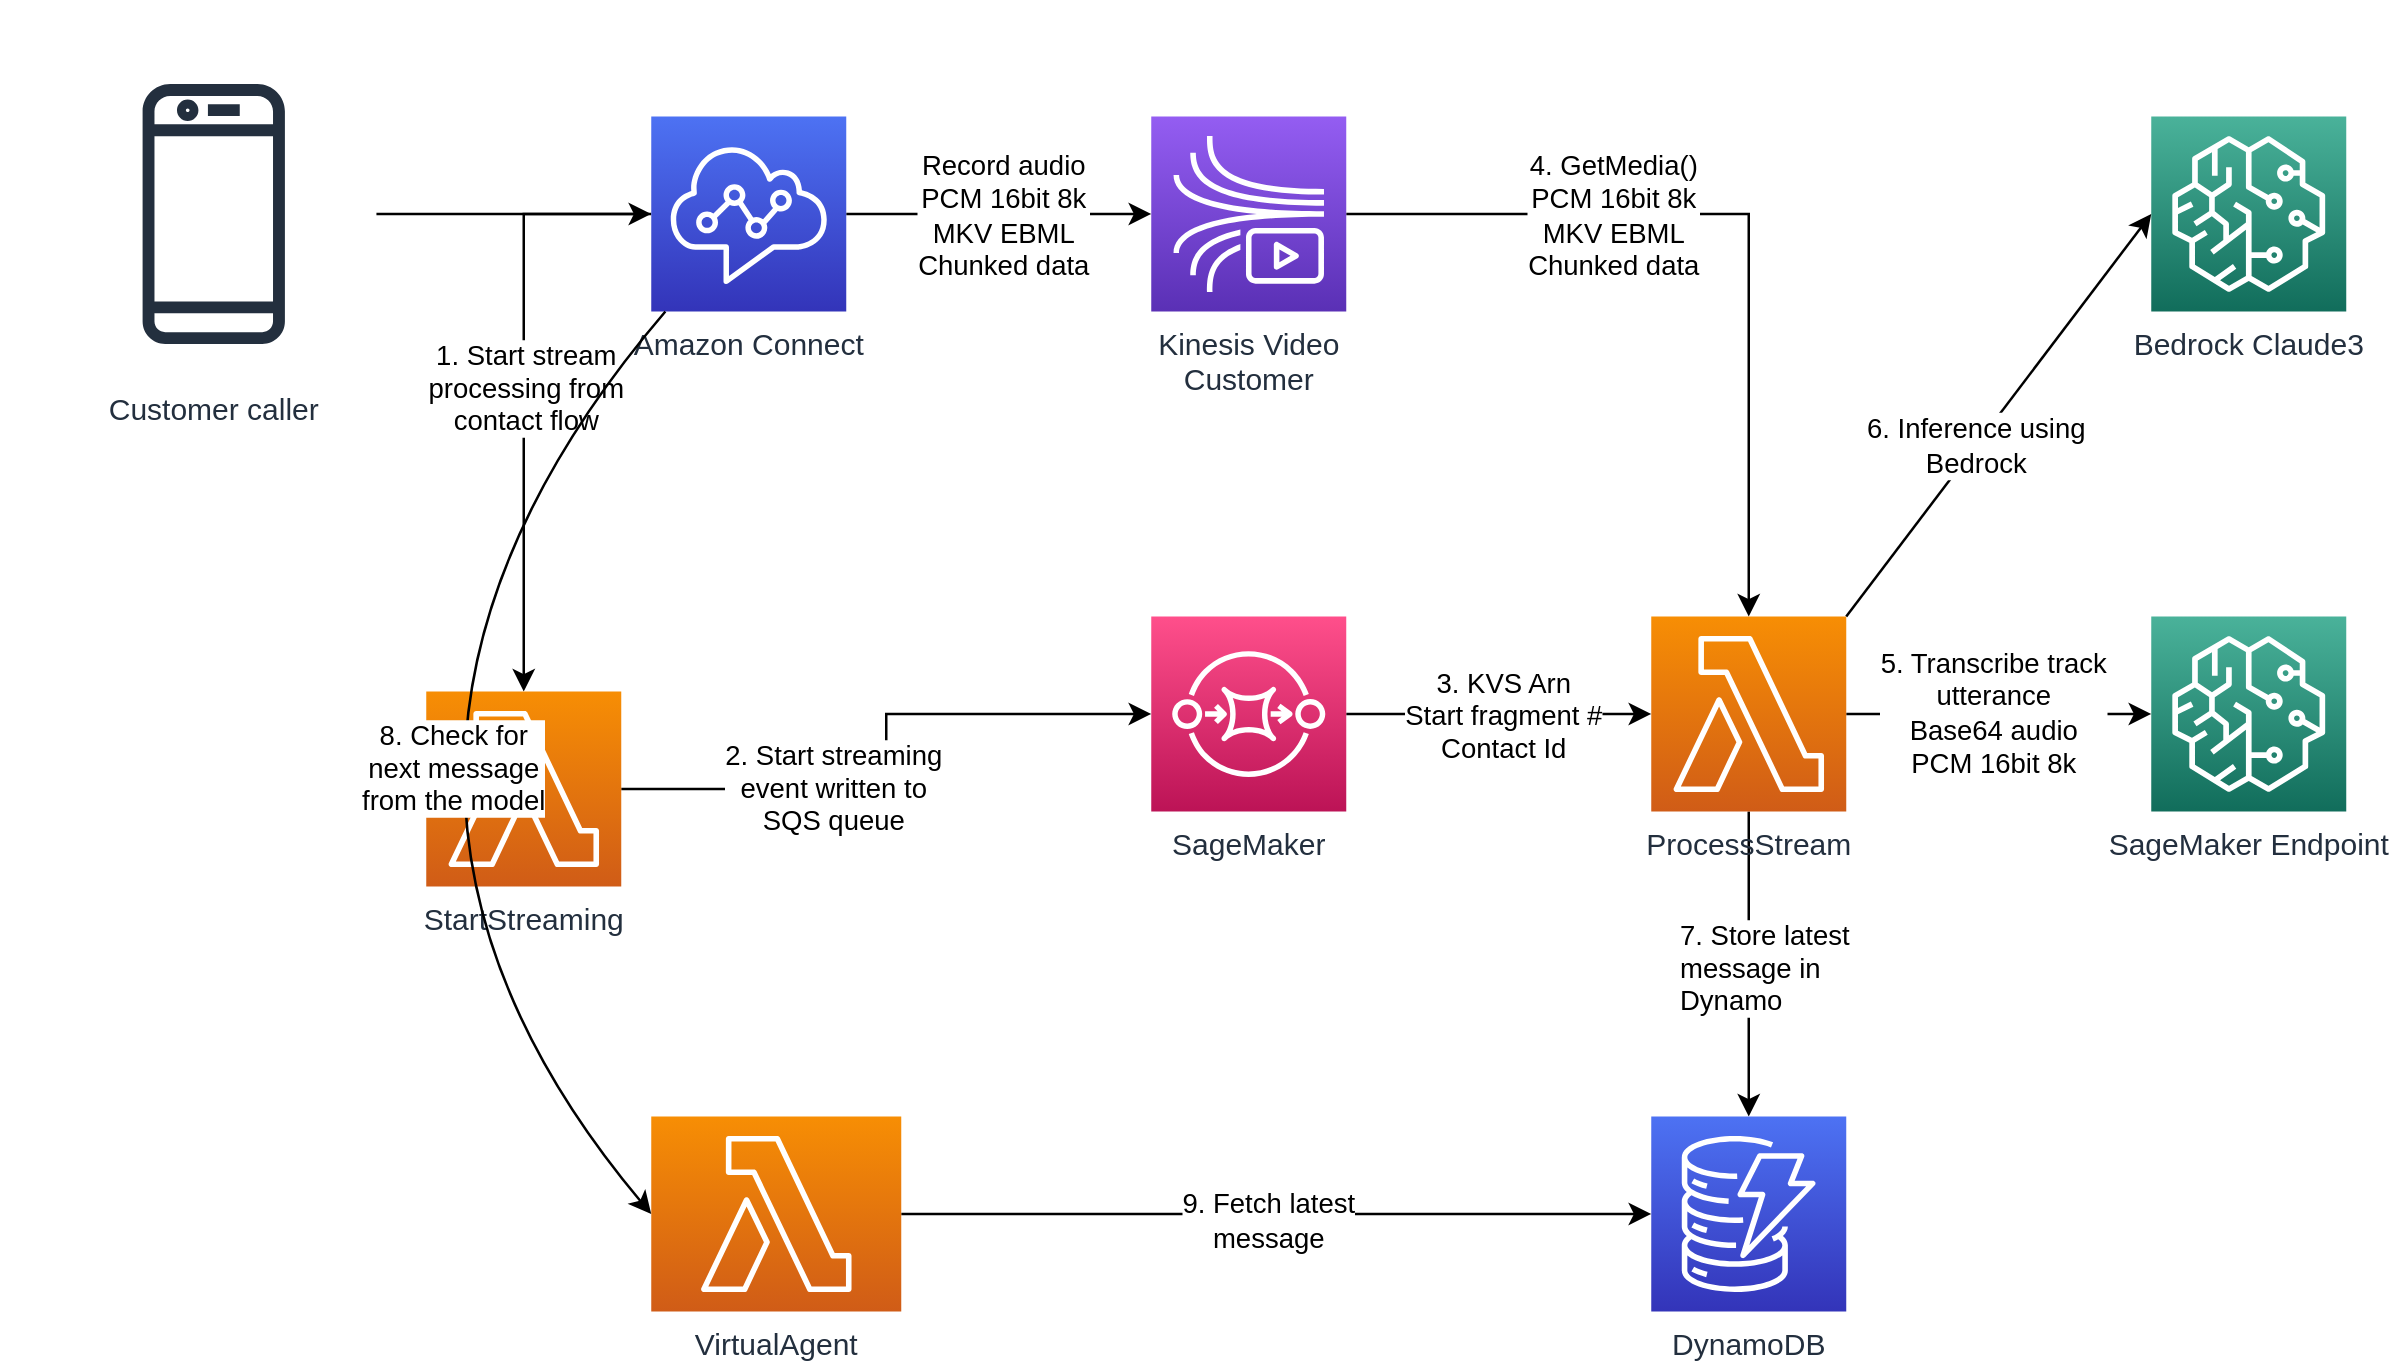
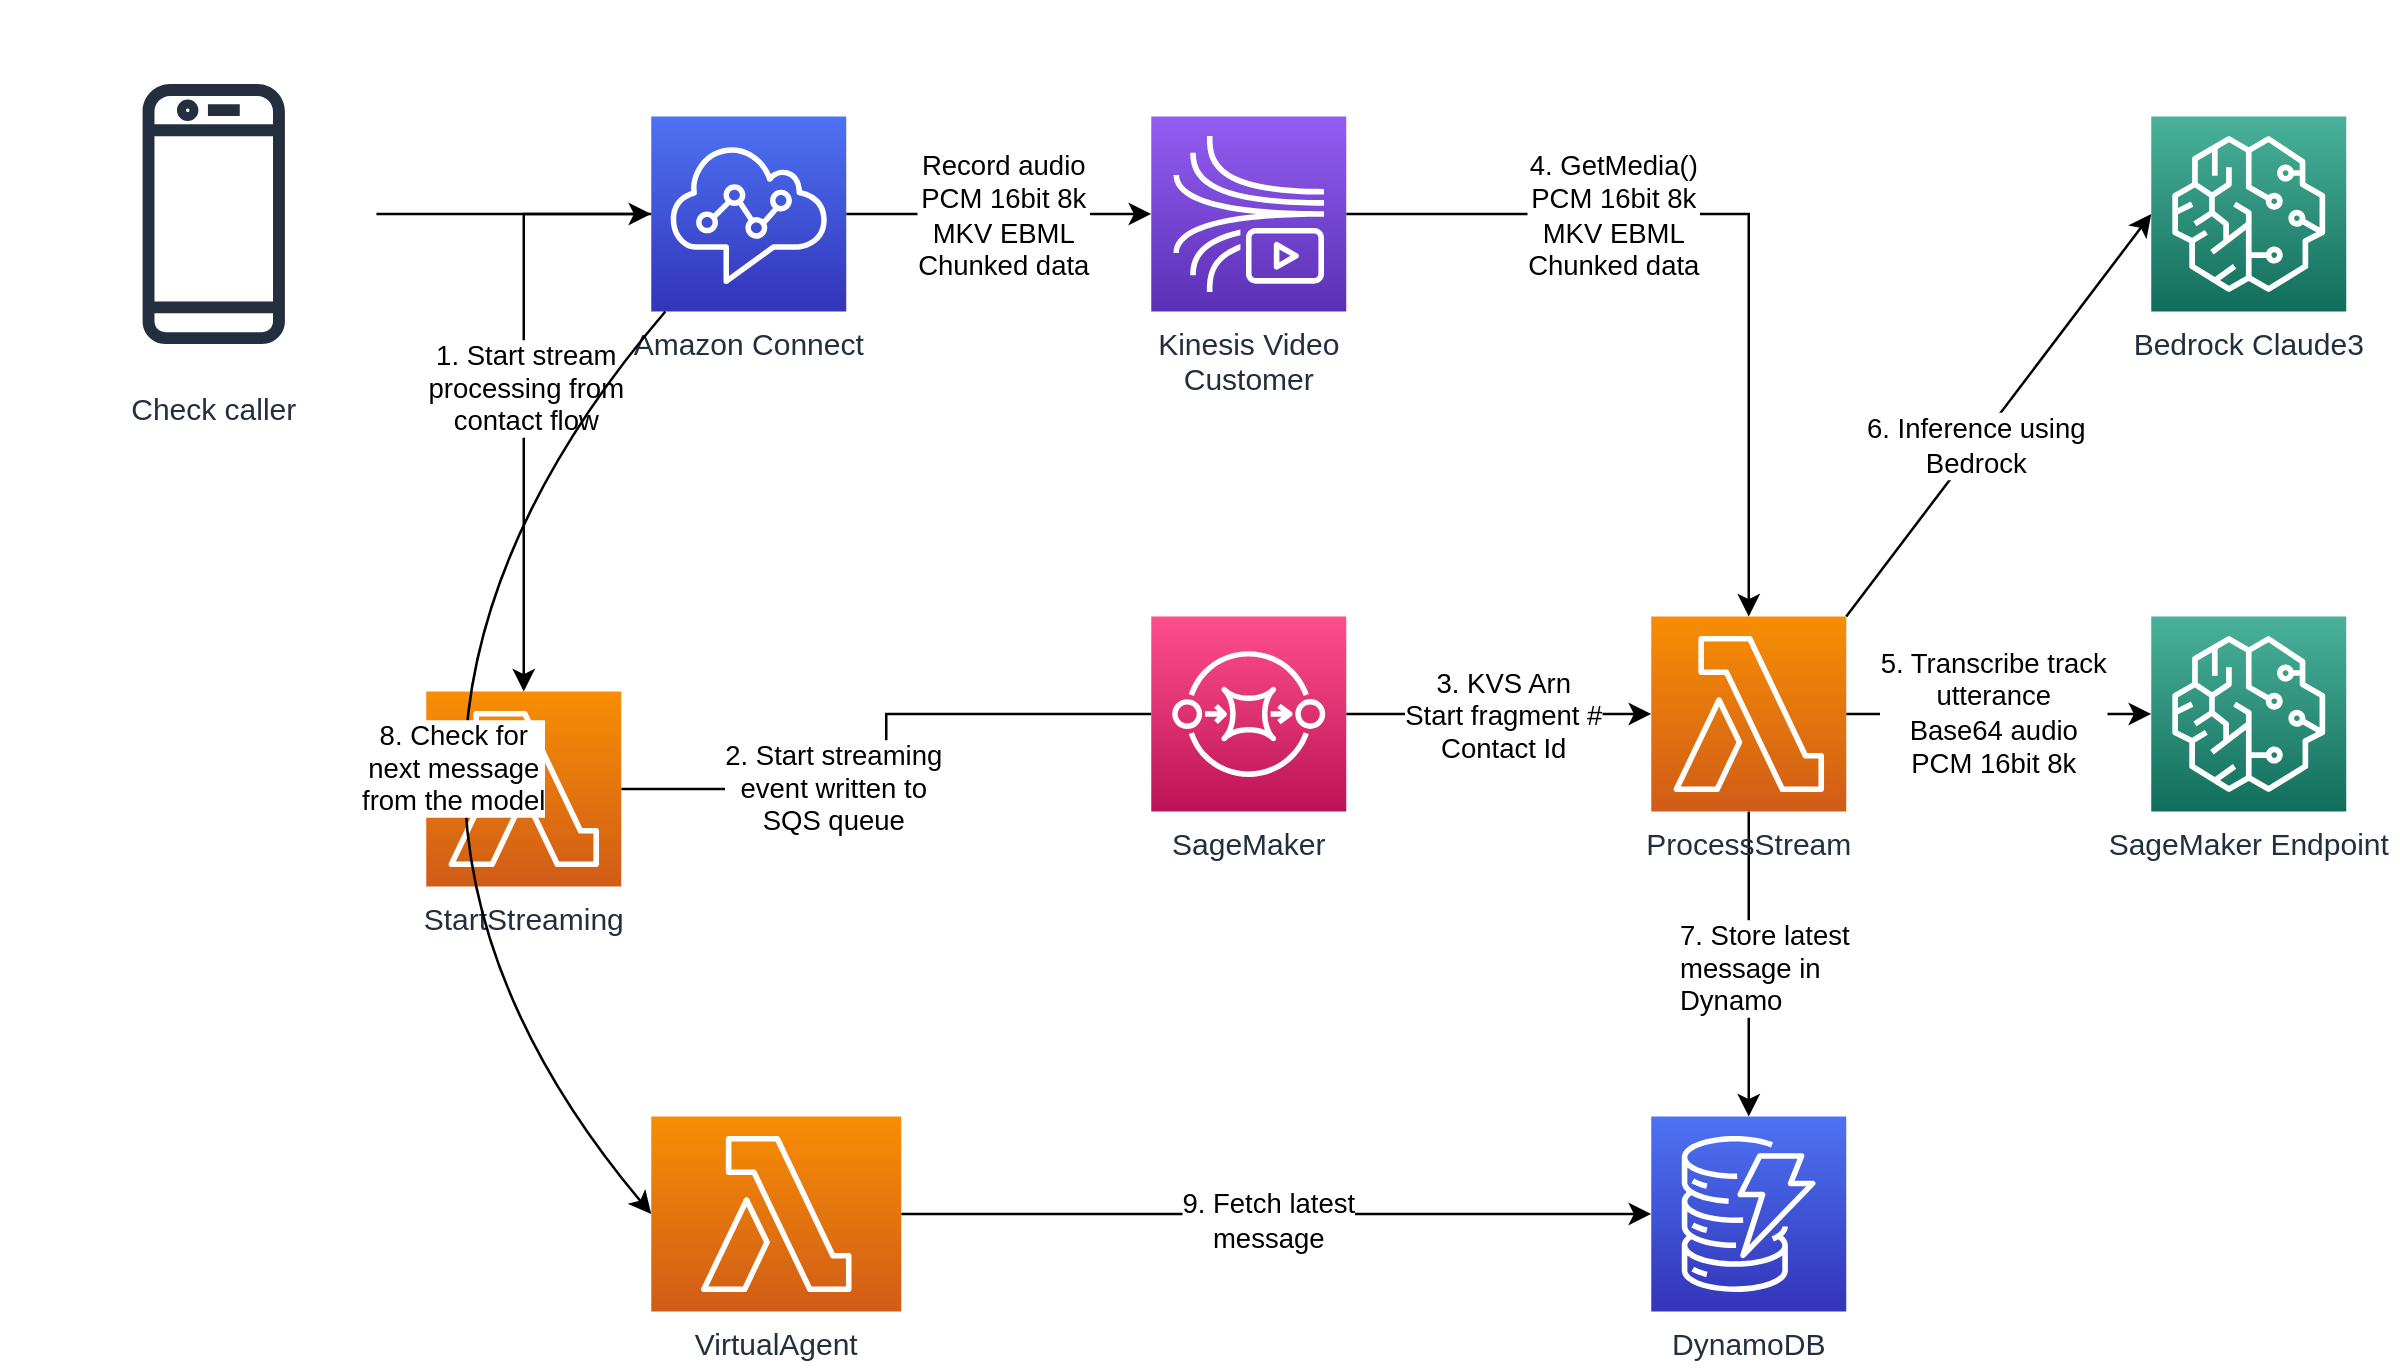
node "Customer caller": label "Customer caller" -> "Check caller"
edge "StartStreaming" -> "SageMaker": arrowhead classic -> none
